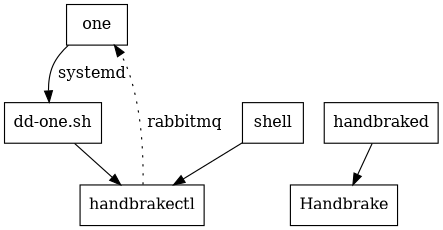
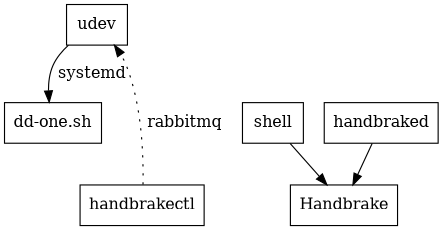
node "one": label "one" -> "udev"
edge "dd-one.sh" -> "handbrakectl": removed
edge "shell" -> "handbrakectl": now "shell" -> "Handbrake"
